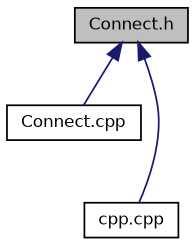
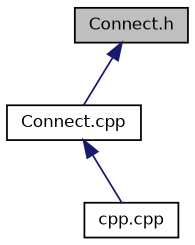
edge "cpp.cpp" -> "Connect.h": now "cpp.cpp" -> "Connect.cpp"
